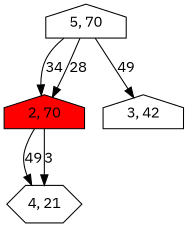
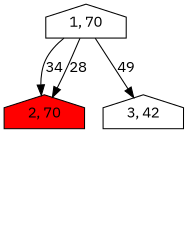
node "5, 70": label "5, 70" -> "1, 70"
node "4, 21": removed
